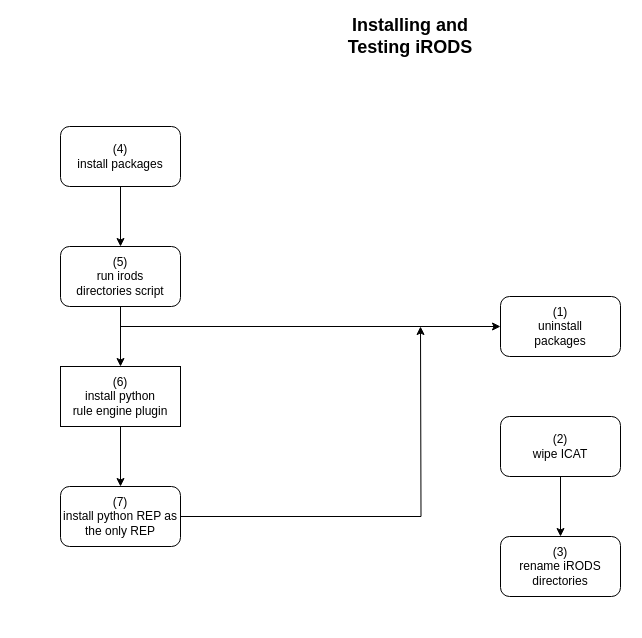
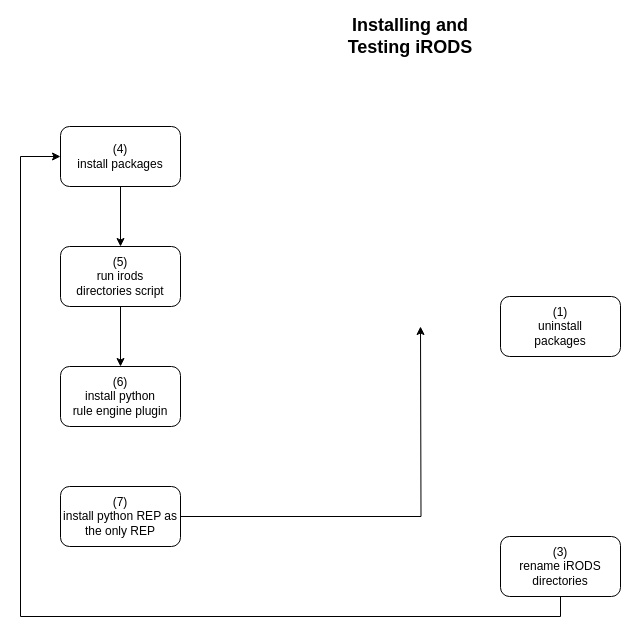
edge "(5) run irods directories script" -> "(1) uninstall packages": removed
node "(6) install python rule engine plugin": shape rectangle -> rounded rectangle
node "(2) wipe ICAT": removed
edge "(6) install python rule engine plugin" -> "(7) install python REP as the only REP": removed
edge "(2) wipe ICAT" -> "(3) rename iRODS directories": removed
edge "(3) rename iRODS directories" -> "(4) install packages": added
